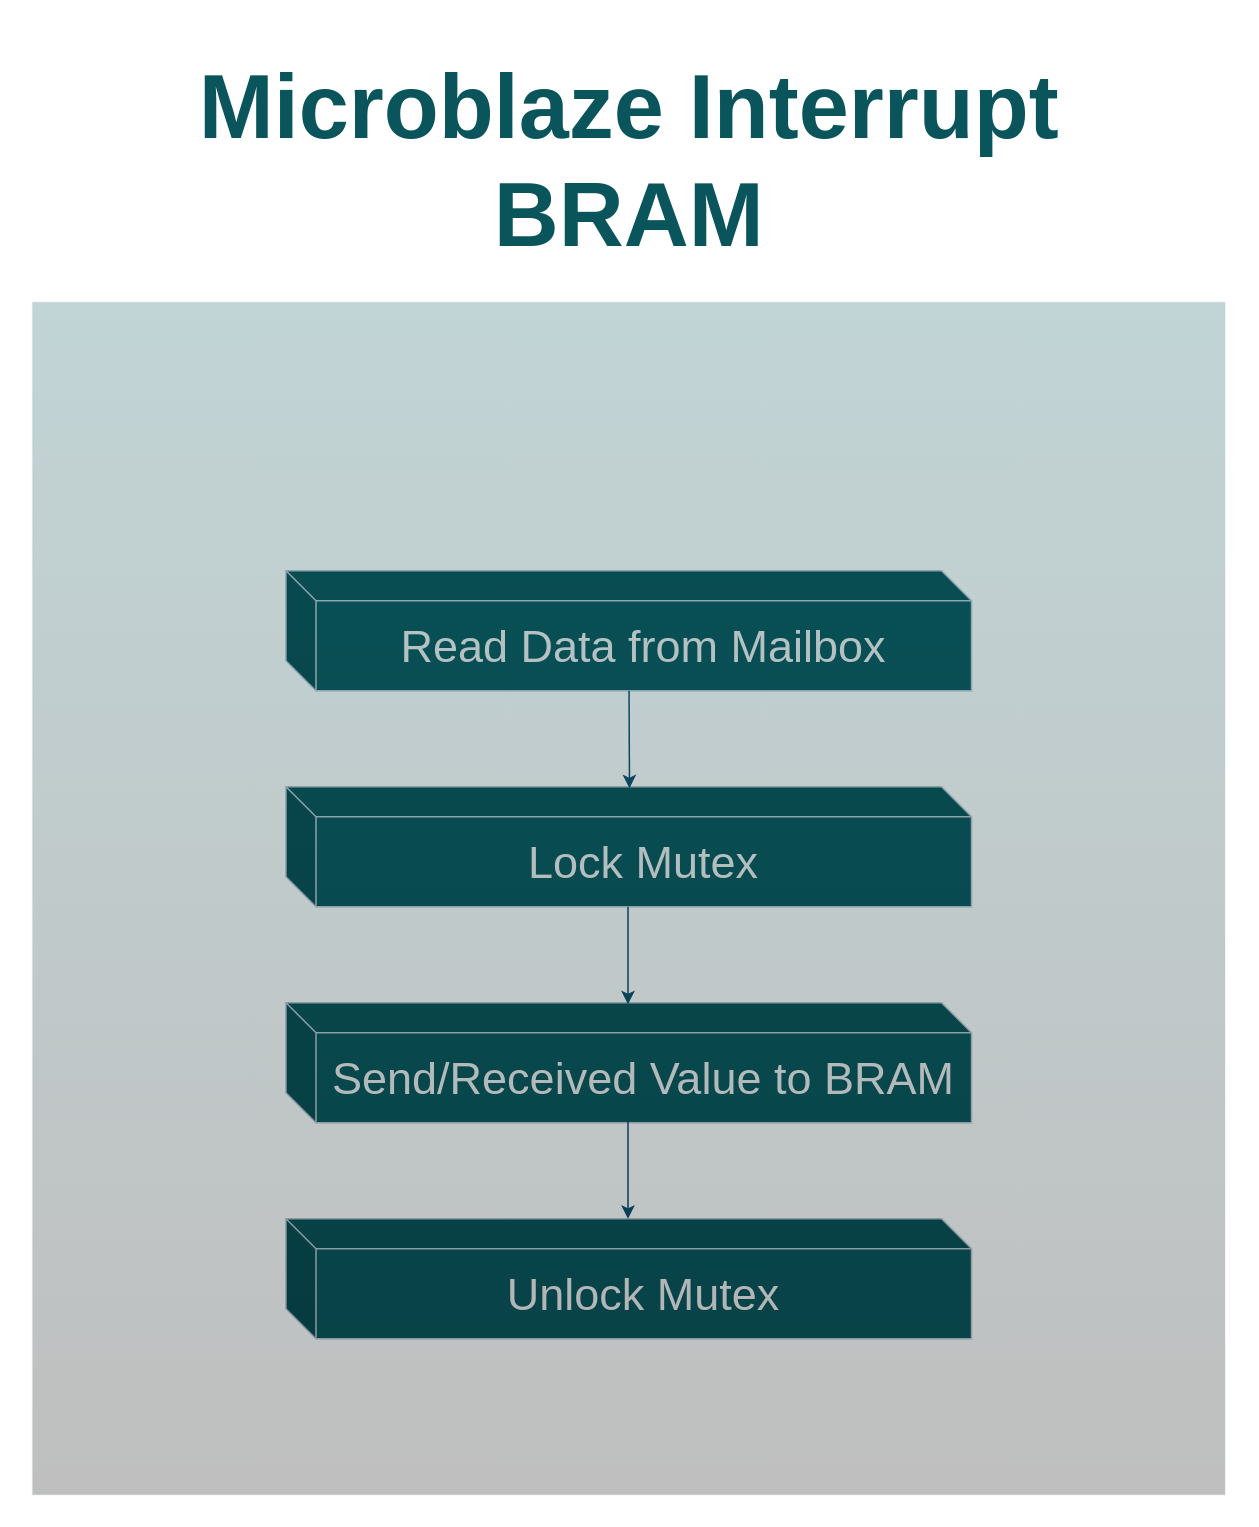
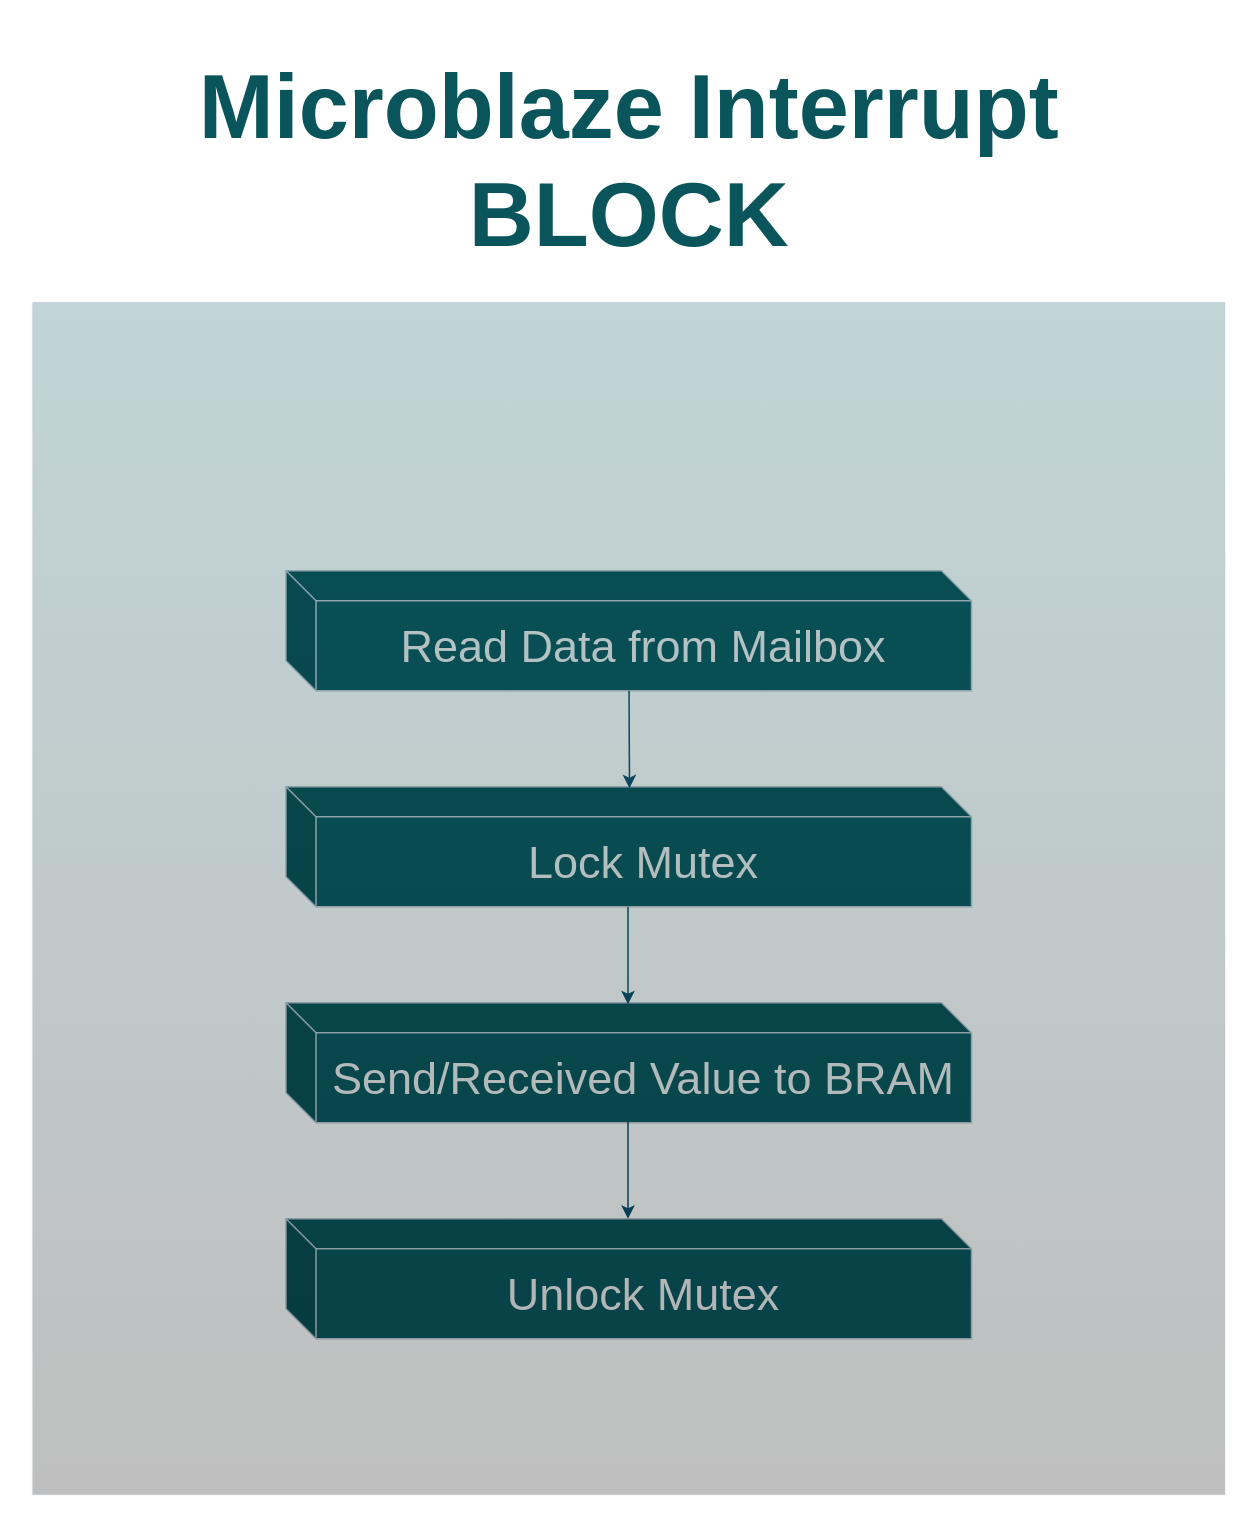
node "Microblaze Interrupt BRAM": label "Microblaze Interrupt BRAM" -> "Microblaze Interrupt BLOCK"
